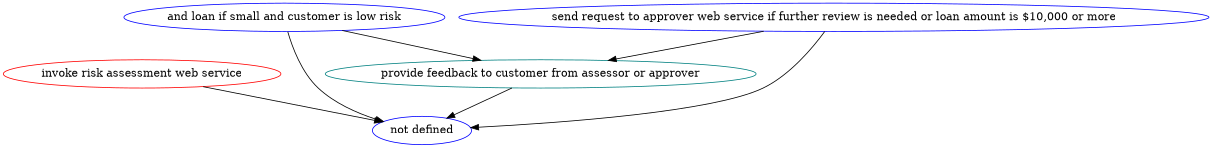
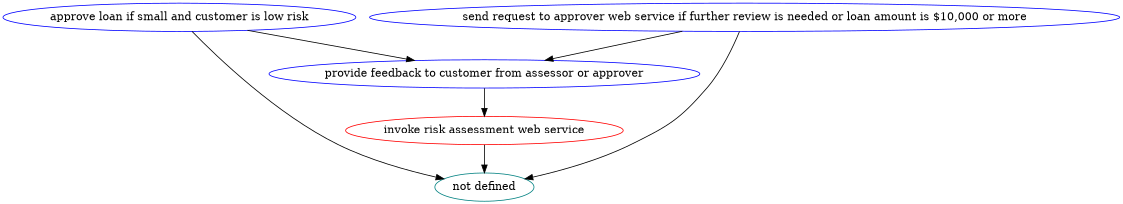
node "and loan if small and customer is low risk": label "and loan if small and customer is low risk" -> "approve loan if small and customer is low risk"
node "provide feedback to customer from assessor or approver": color teal -> blue
edge "provide feedback to customer from assessor or approver" -> "not defined": now "provide feedback to customer from assessor or approver" -> "invoke risk assessment web service"
node "not defined": color blue -> teal
